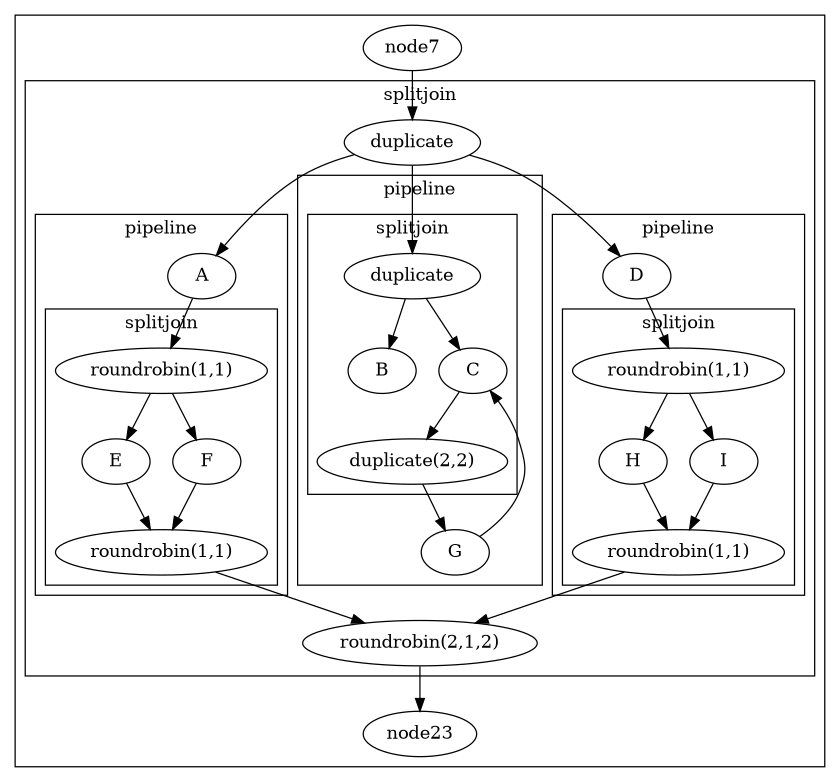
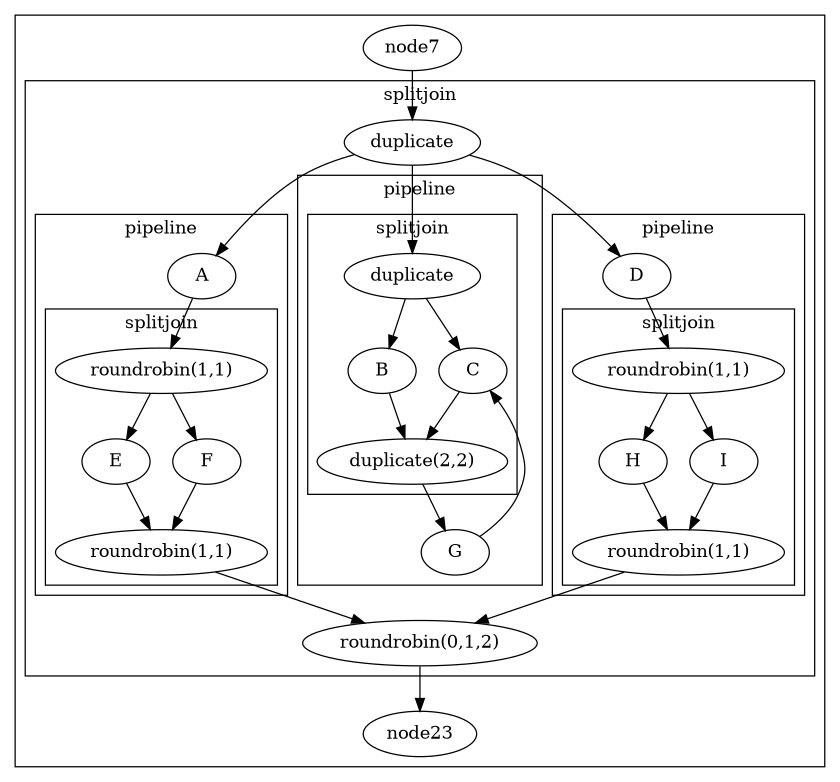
edge "B" -> "duplicate(2,2)": added
node "roundrobin(2,1,2)": label "roundrobin(2,1,2)" -> "roundrobin(0,1,2)"
